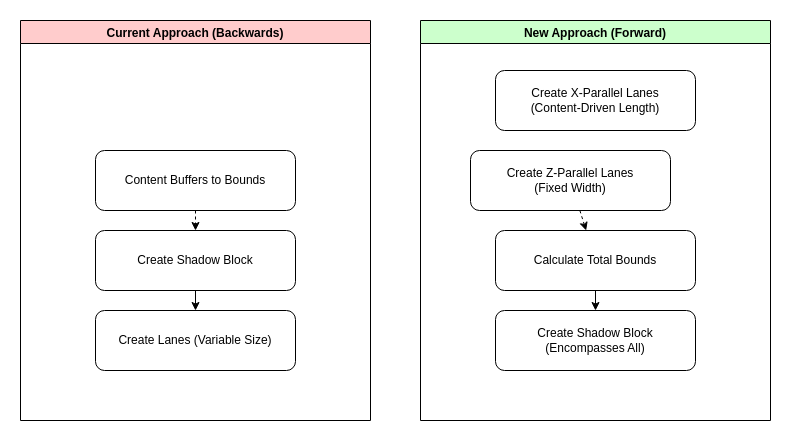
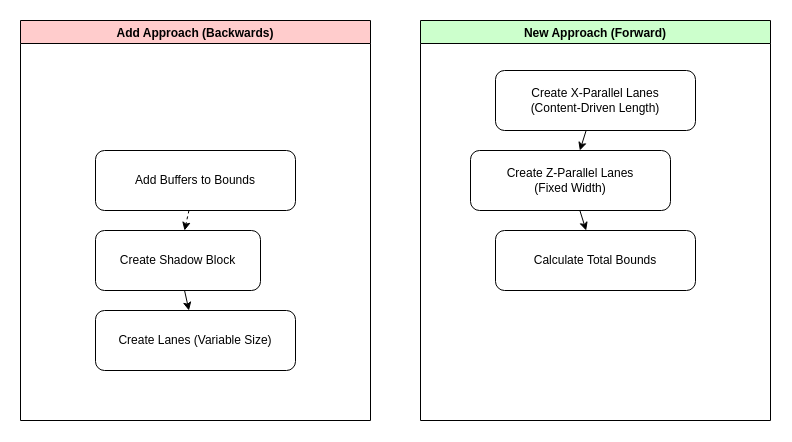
node "Current Approach (Backwards)": label "Current Approach (Backwards)" -> "Add Approach (Backwards)"
edge "Create X-Parallel Lanes (Content-Driven Length)" -> "Create Z-Parallel Lanes (Fixed Width)": added
node "Content Buffers to Bounds": label "Content Buffers to Bounds" -> "Add Buffers to Bounds"
edge "Create Z-Parallel Lanes (Fixed Width)" -> "Calculate Total Bounds": style dashed -> solid
node "Create Shadow Block": size 200x60 -> 165x60
edge "Calculate Total Bounds" -> "Create Shadow Block (Encompasses All)": removed
node "Create Shadow Block (Encompasses All)": removed
